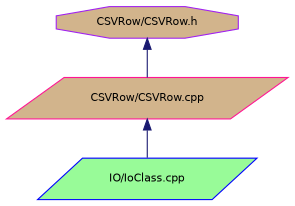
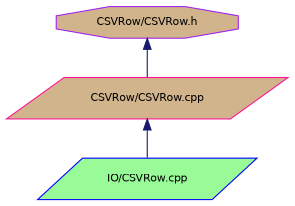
node "IO/IoClass.cpp": label "IO/IoClass.cpp" -> "IO/CSVRow.cpp"
